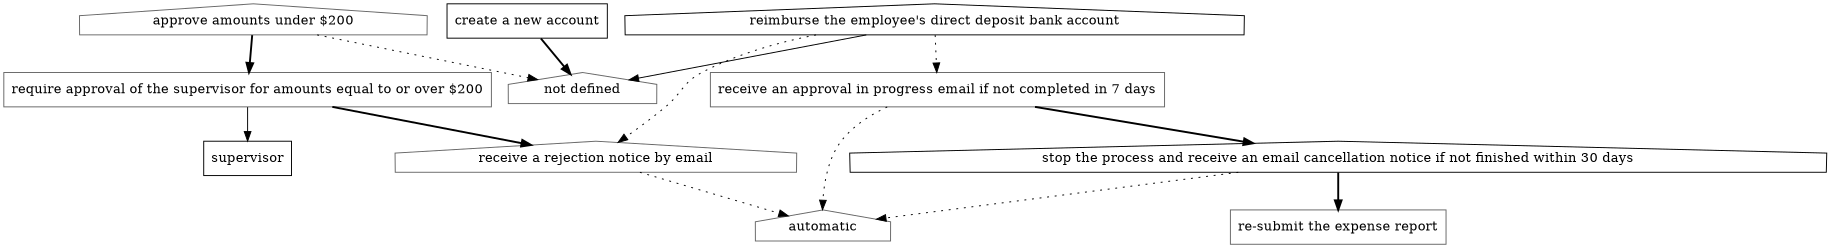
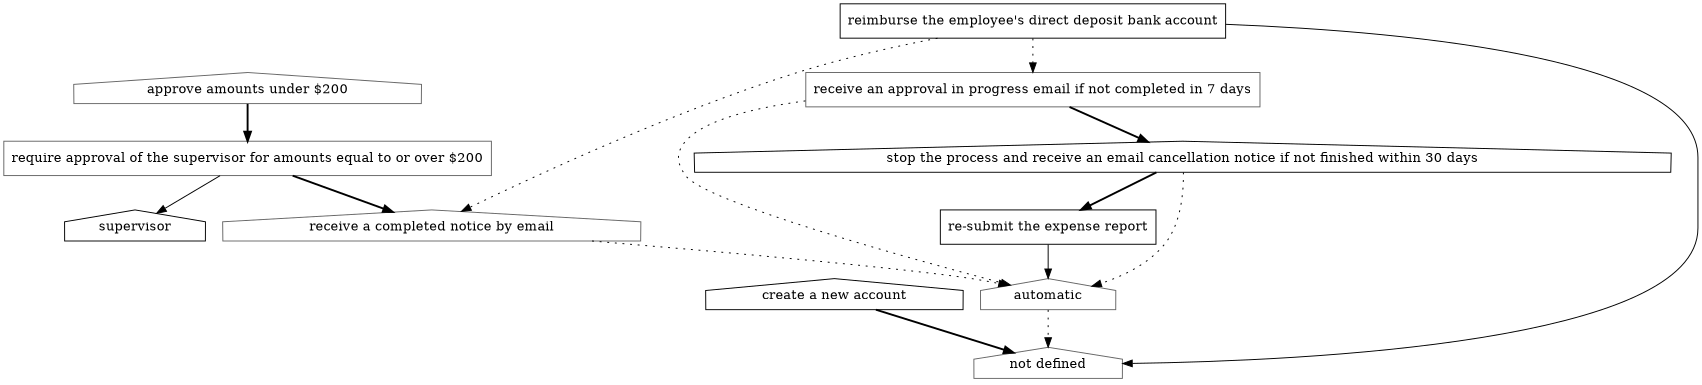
node "create a new account": shape box -> house
node "reimburse the employee's direct deposit bank account": shape house -> box
edge "approve amounts under $200" -> "not defined": now "automatic" -> "not defined"
node "supervisor": shape box -> house
node "receive a rejection notice by email": label "receive a rejection notice by email" -> "receive a completed notice by email"
node "re-submit the expense report": color gray40 -> black
edge "re-submit the expense report" -> "automatic": added
